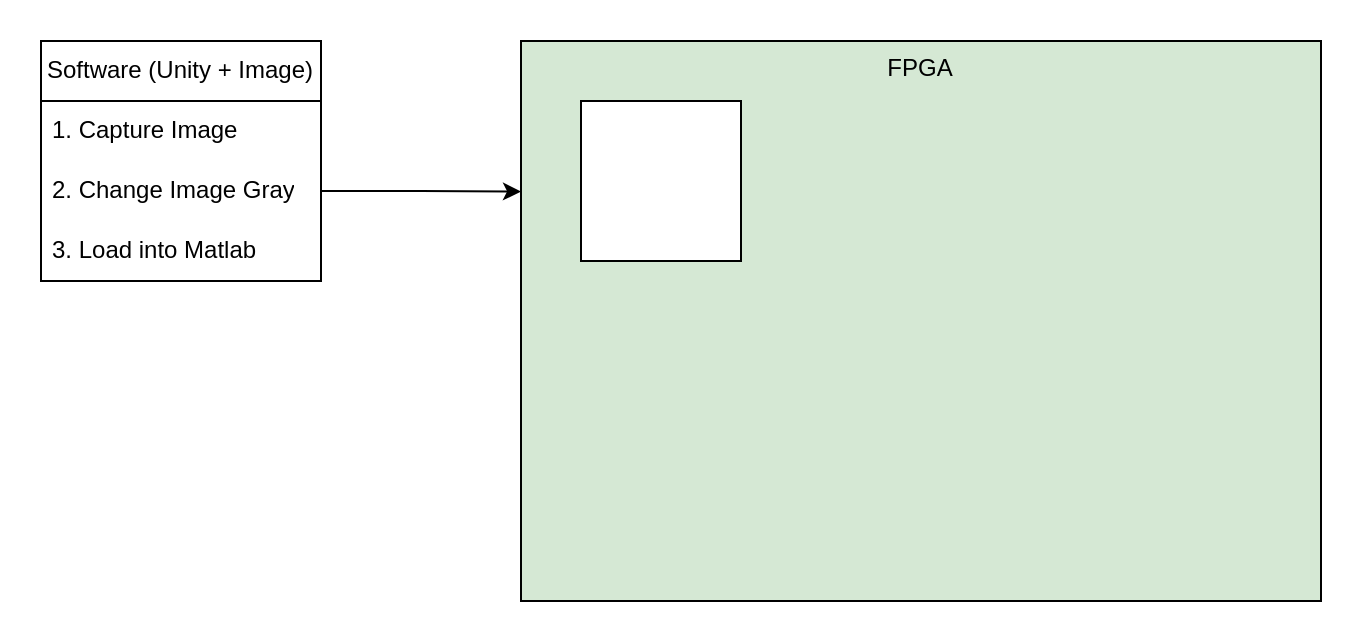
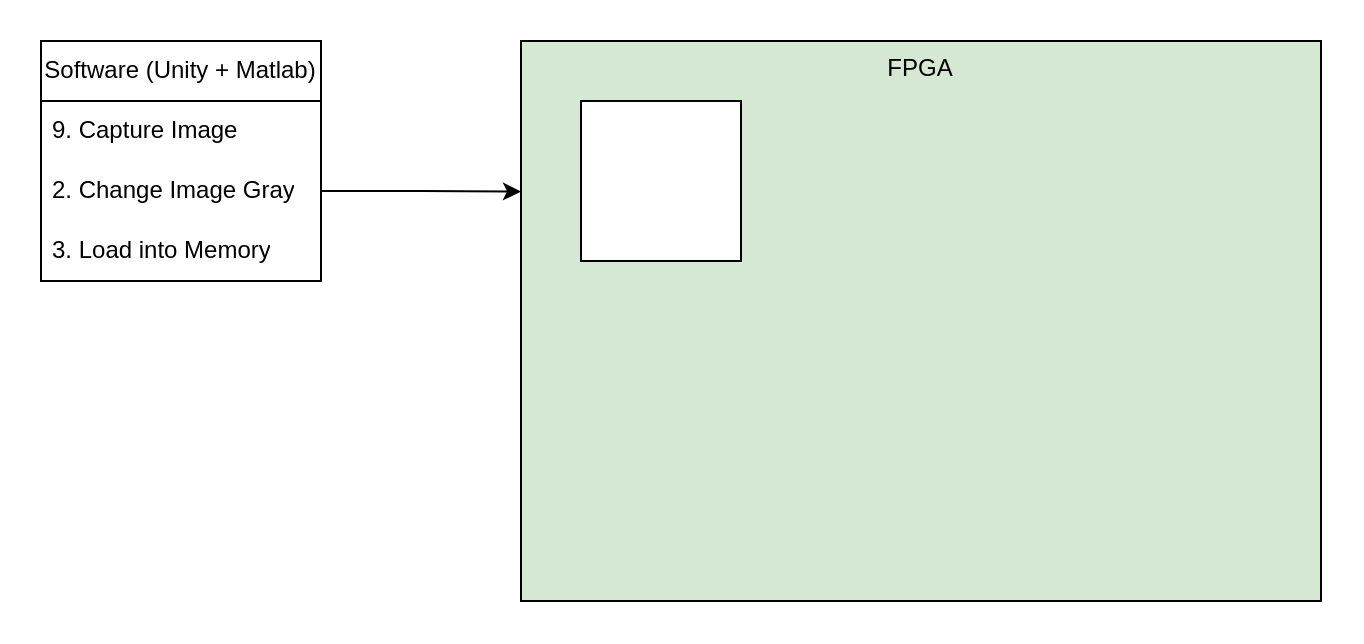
node "Software (Unity + Image)": label "Software (Unity + Image)" -> "Software (Unity + Matlab)"
node "1. Capture Image": label "1. Capture Image" -> "9. Capture Image"
node "3. Load into Matlab": label "3. Load into Matlab" -> "3. Load into Memory"
